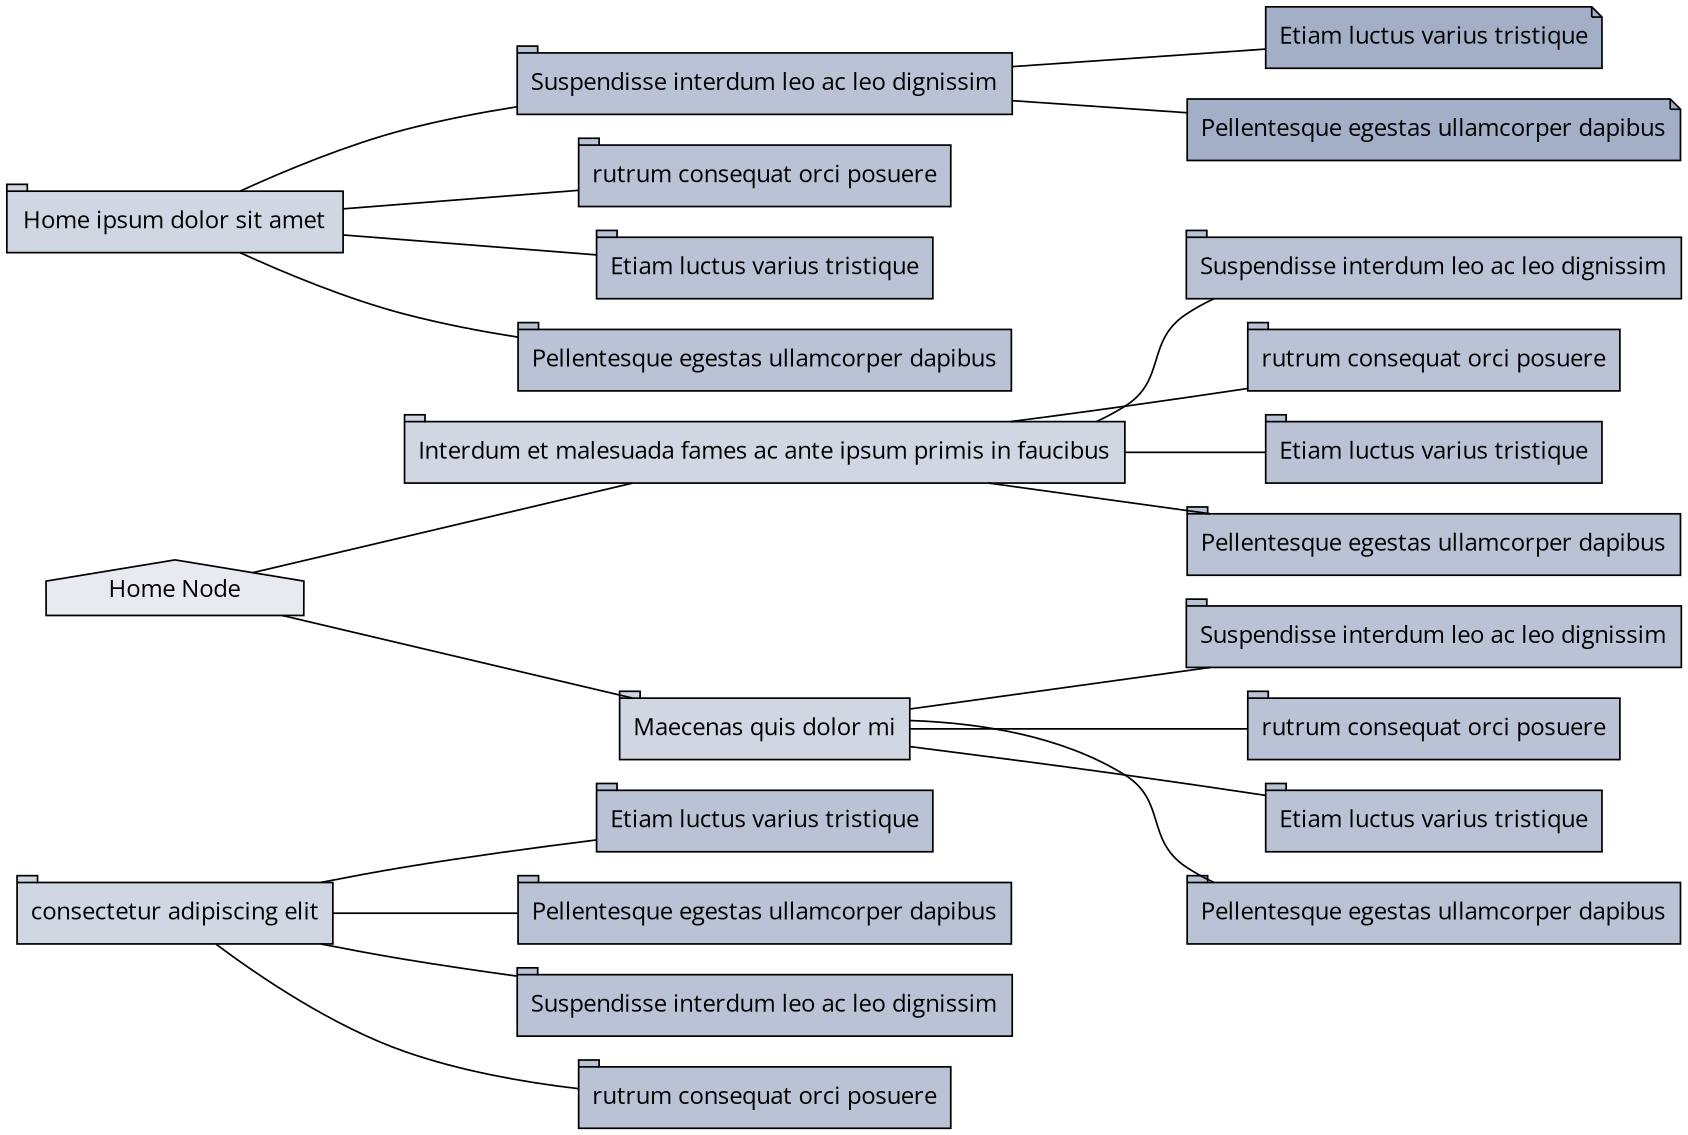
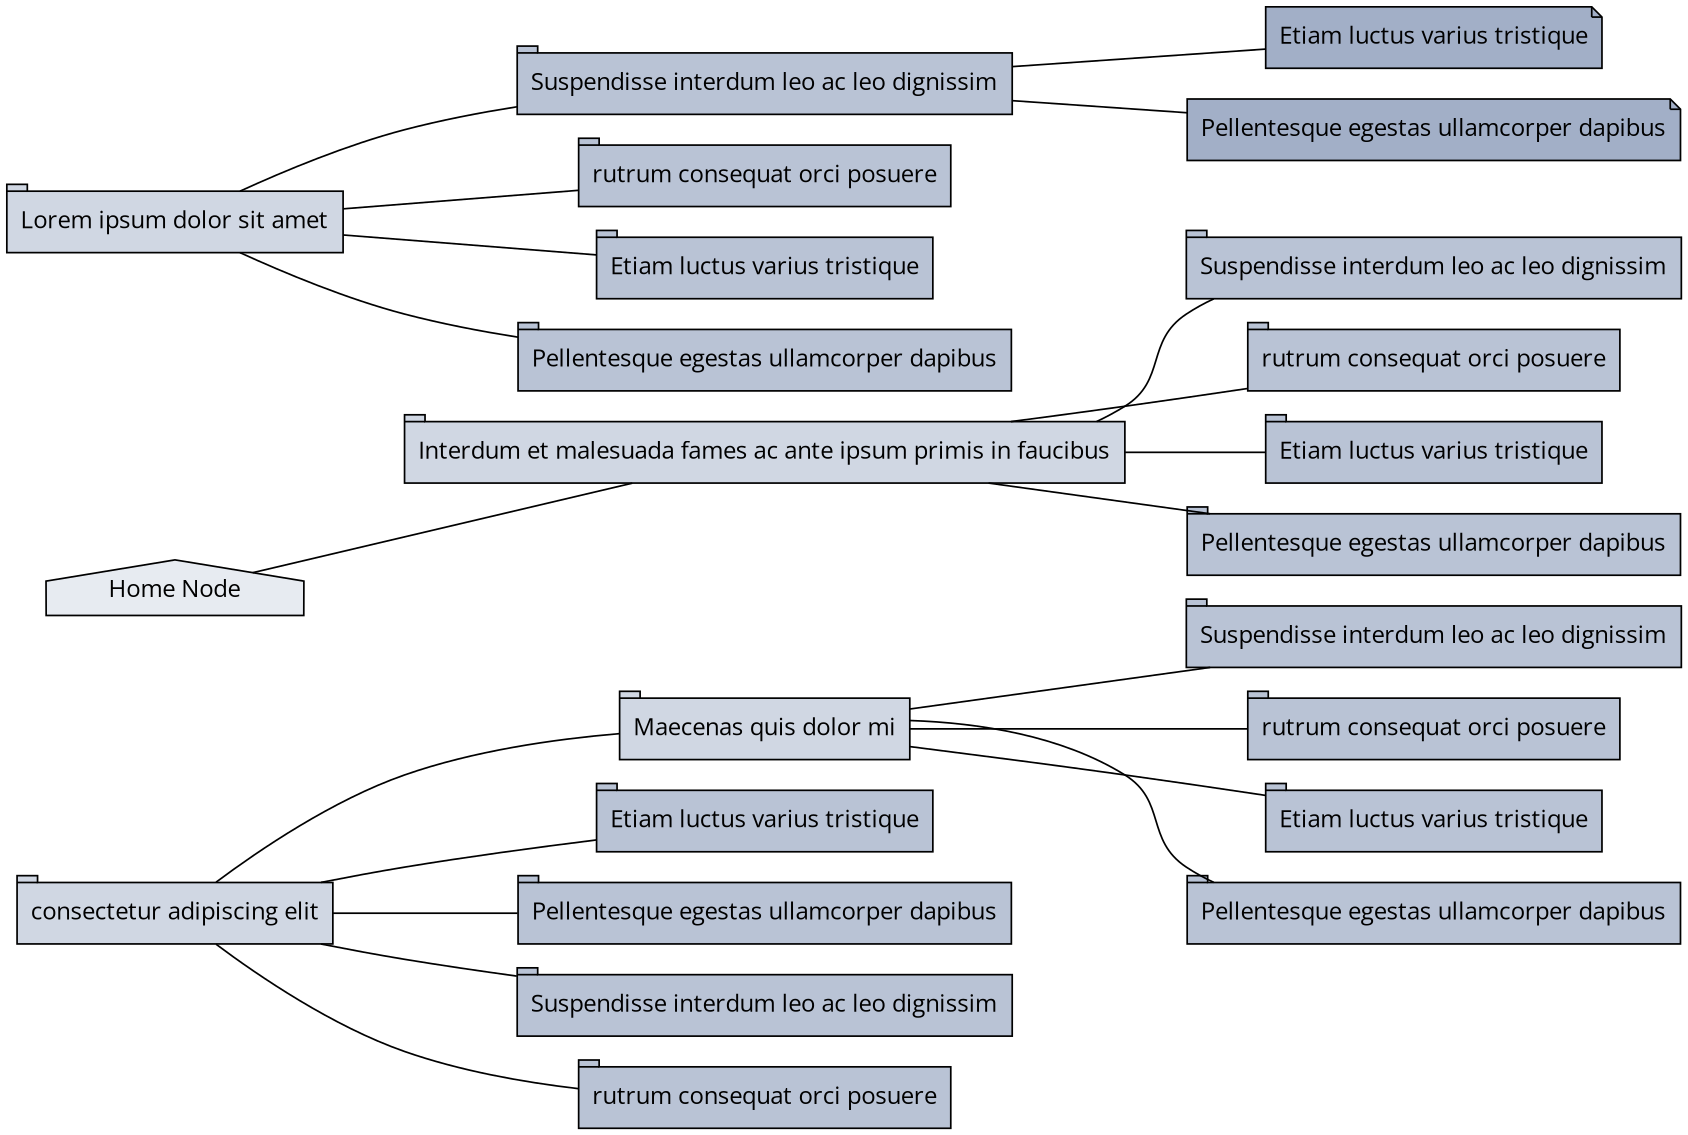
node "Home ipsum dolor sit amet": label "Home ipsum dolor sit amet" -> "Lorem ipsum dolor sit amet"
edge "Home Node" -- "Maecenas quis dolor mi": now "consectetur adipiscing elit" -- "Maecenas quis dolor mi"
